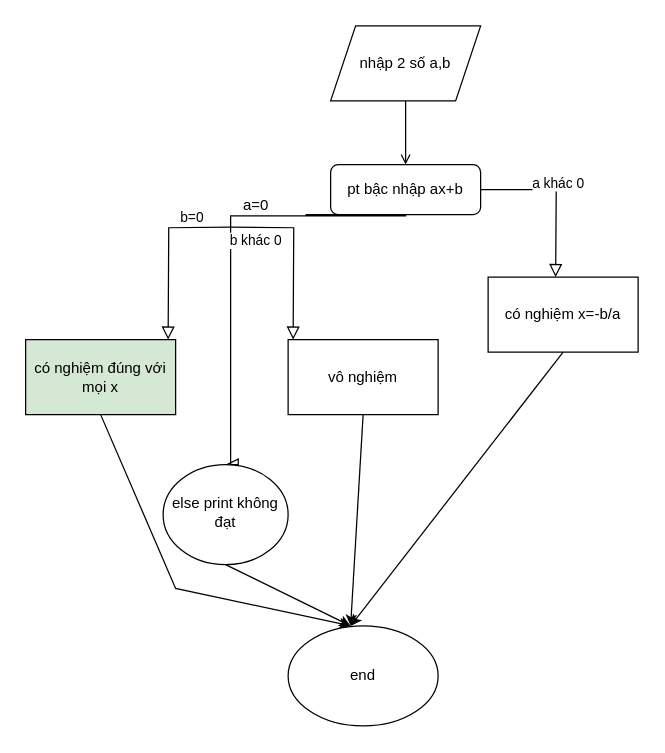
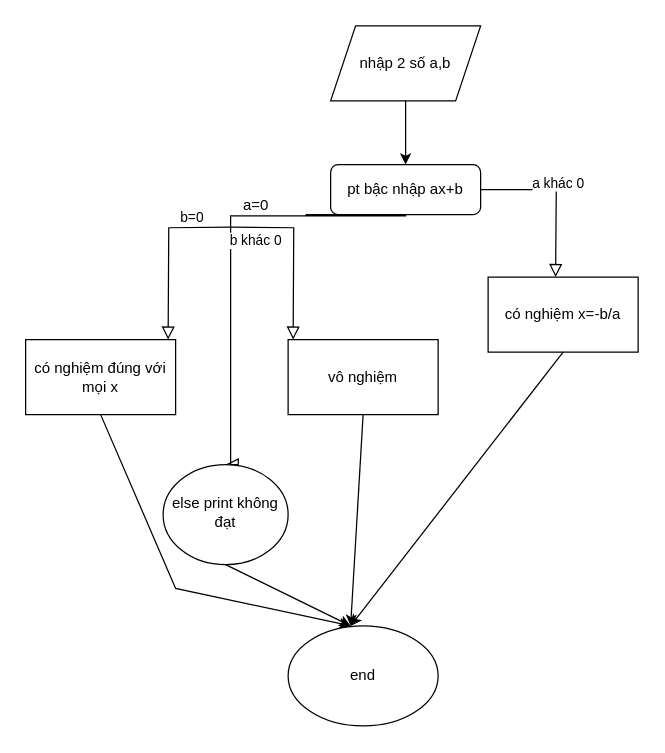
edge "nhập 2 số a,b" -> "pt bậc nhập ax+b": arrowhead open -> classic
node "có nghiệm đúng với mọi x": fillcolor #d5e8d4 -> #ffffff
